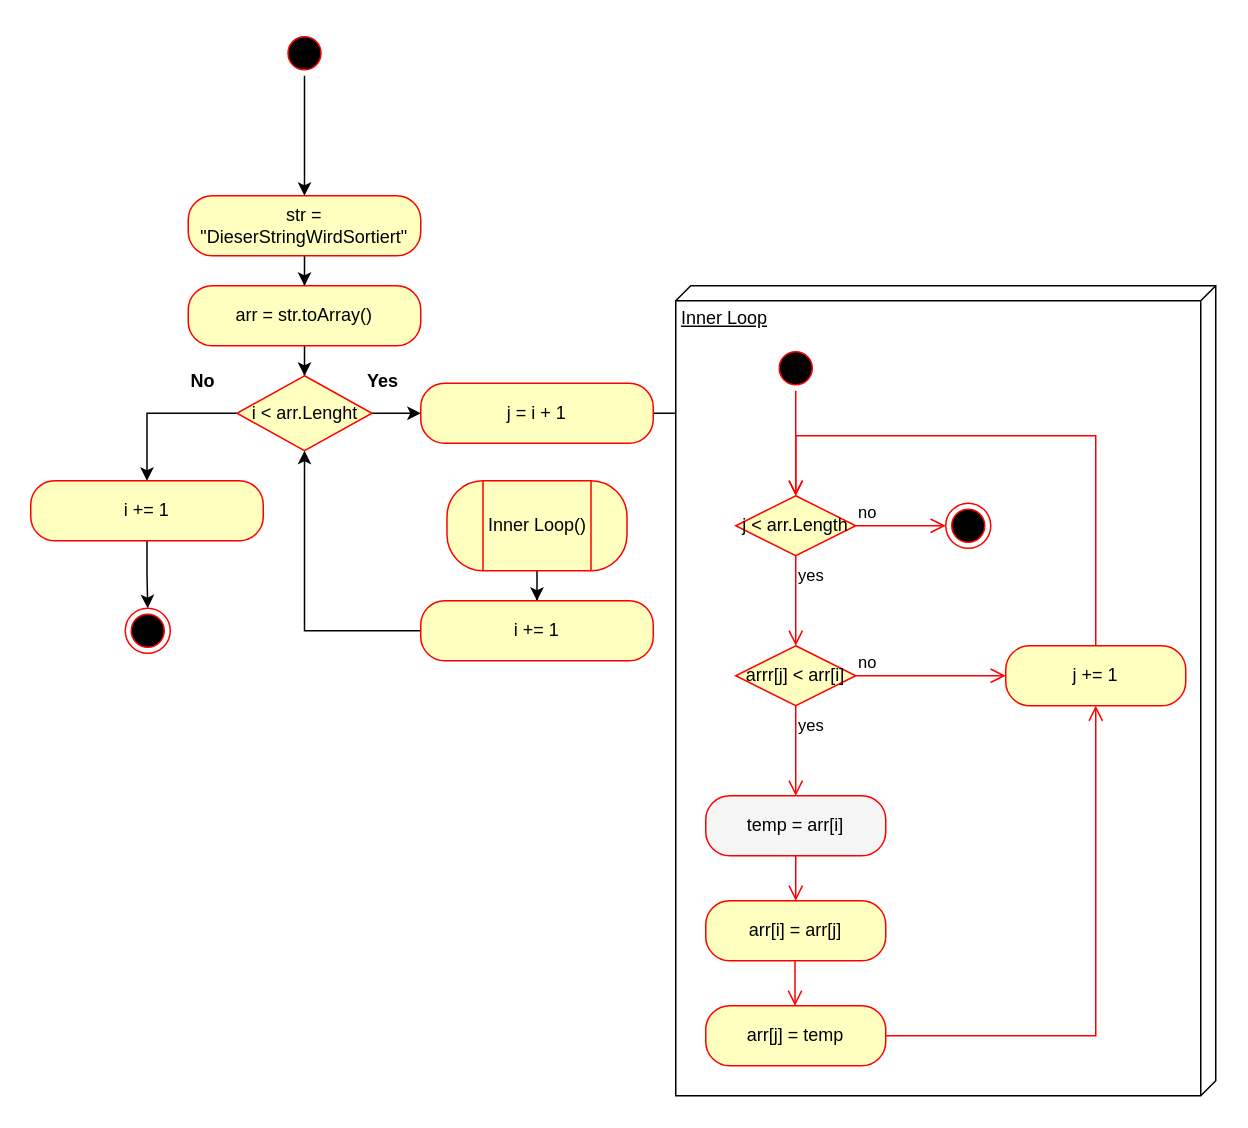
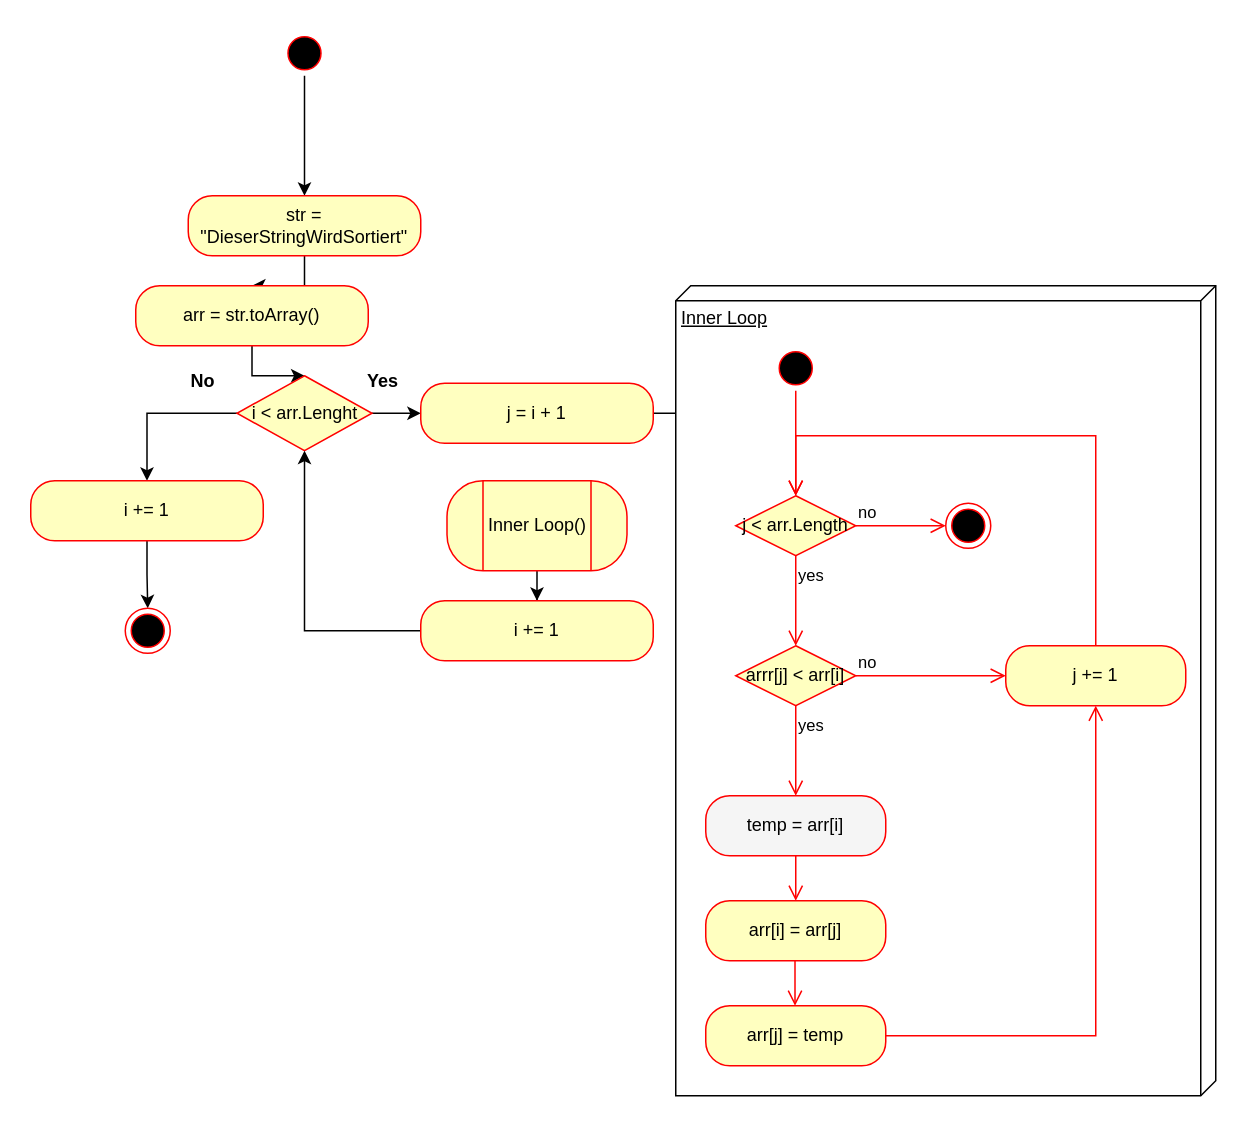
node "arr = str.toArray()": moved (305, 316) -> (252, 316)
